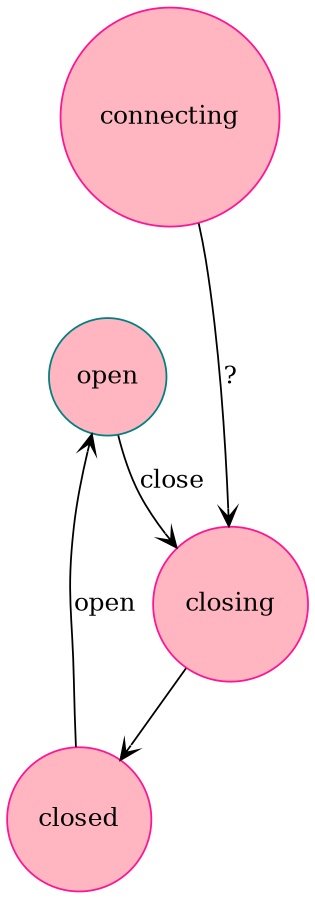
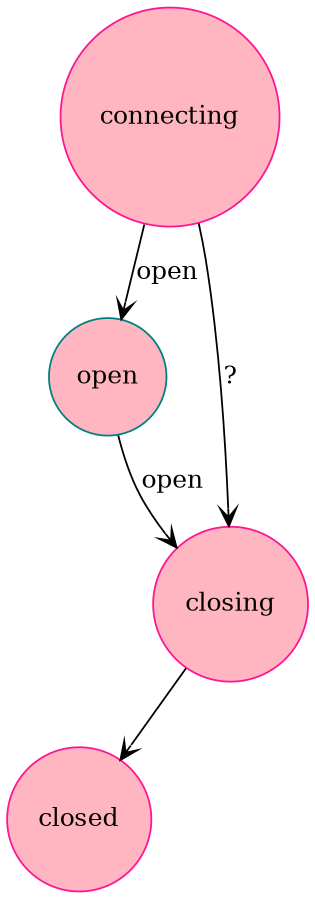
edge "open" -> "closing": label "close" -> "open"
edge "closed" -> "open": now "connecting" -> "open"
